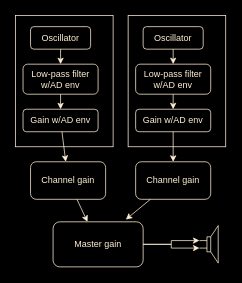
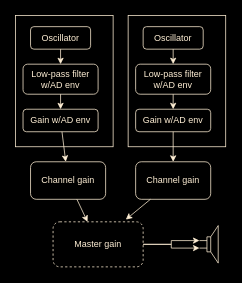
node "Master gain": style solid -> dashed
